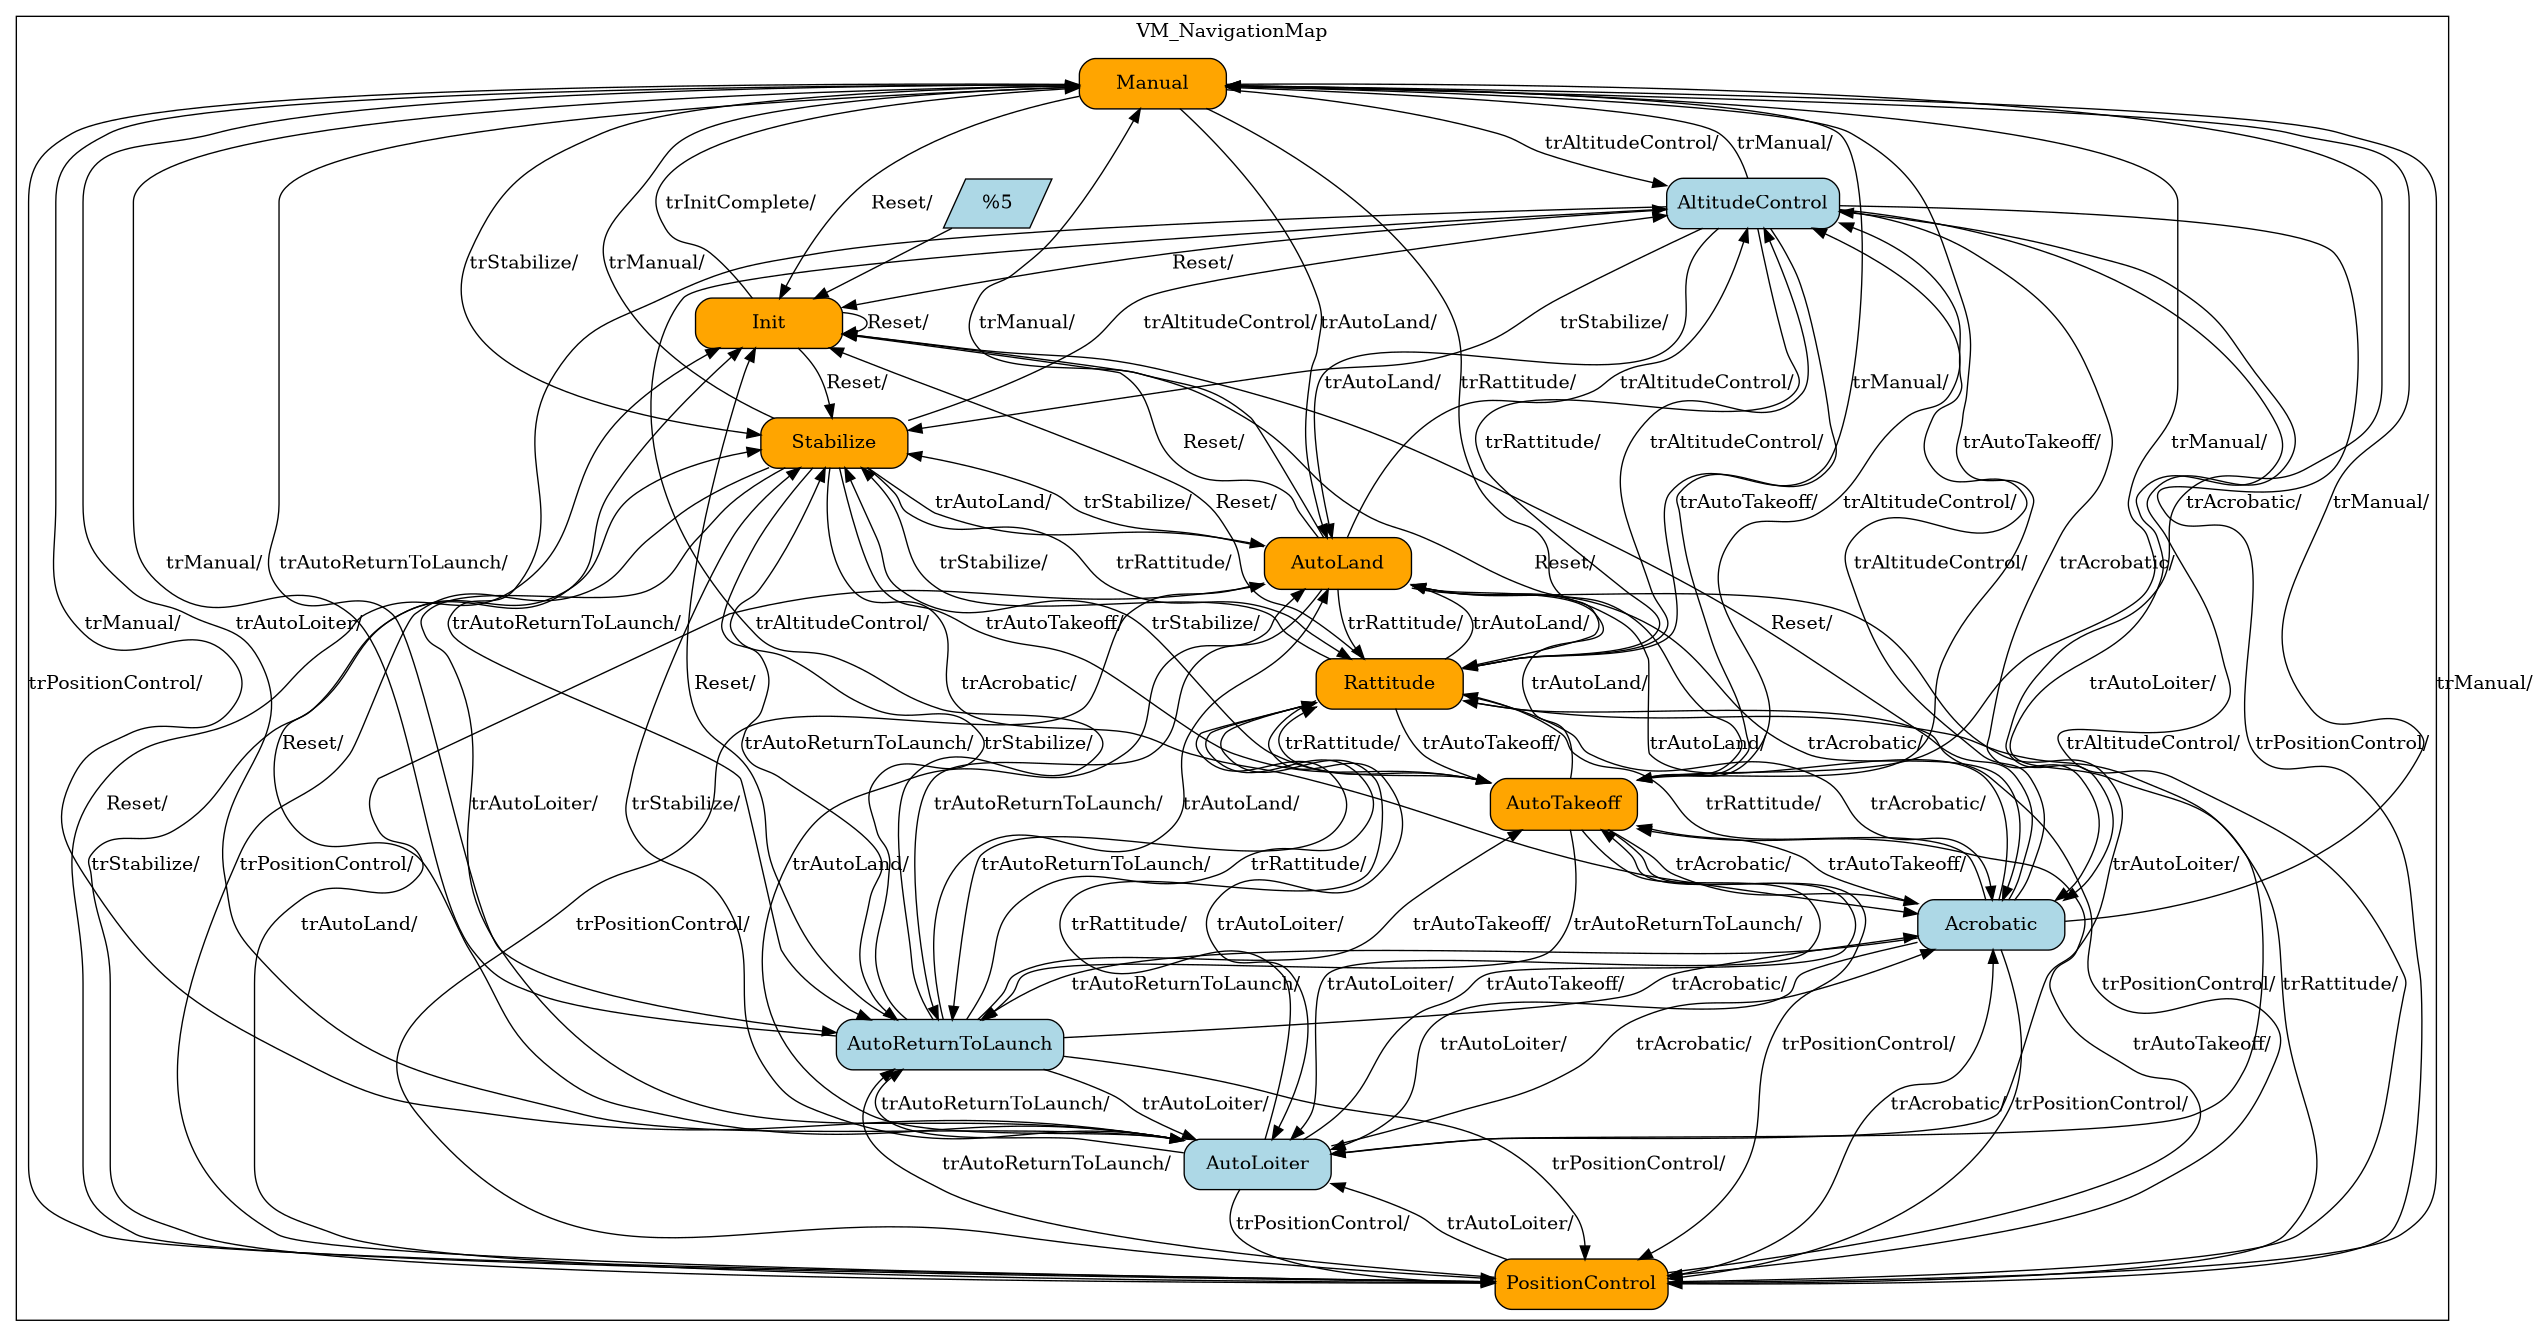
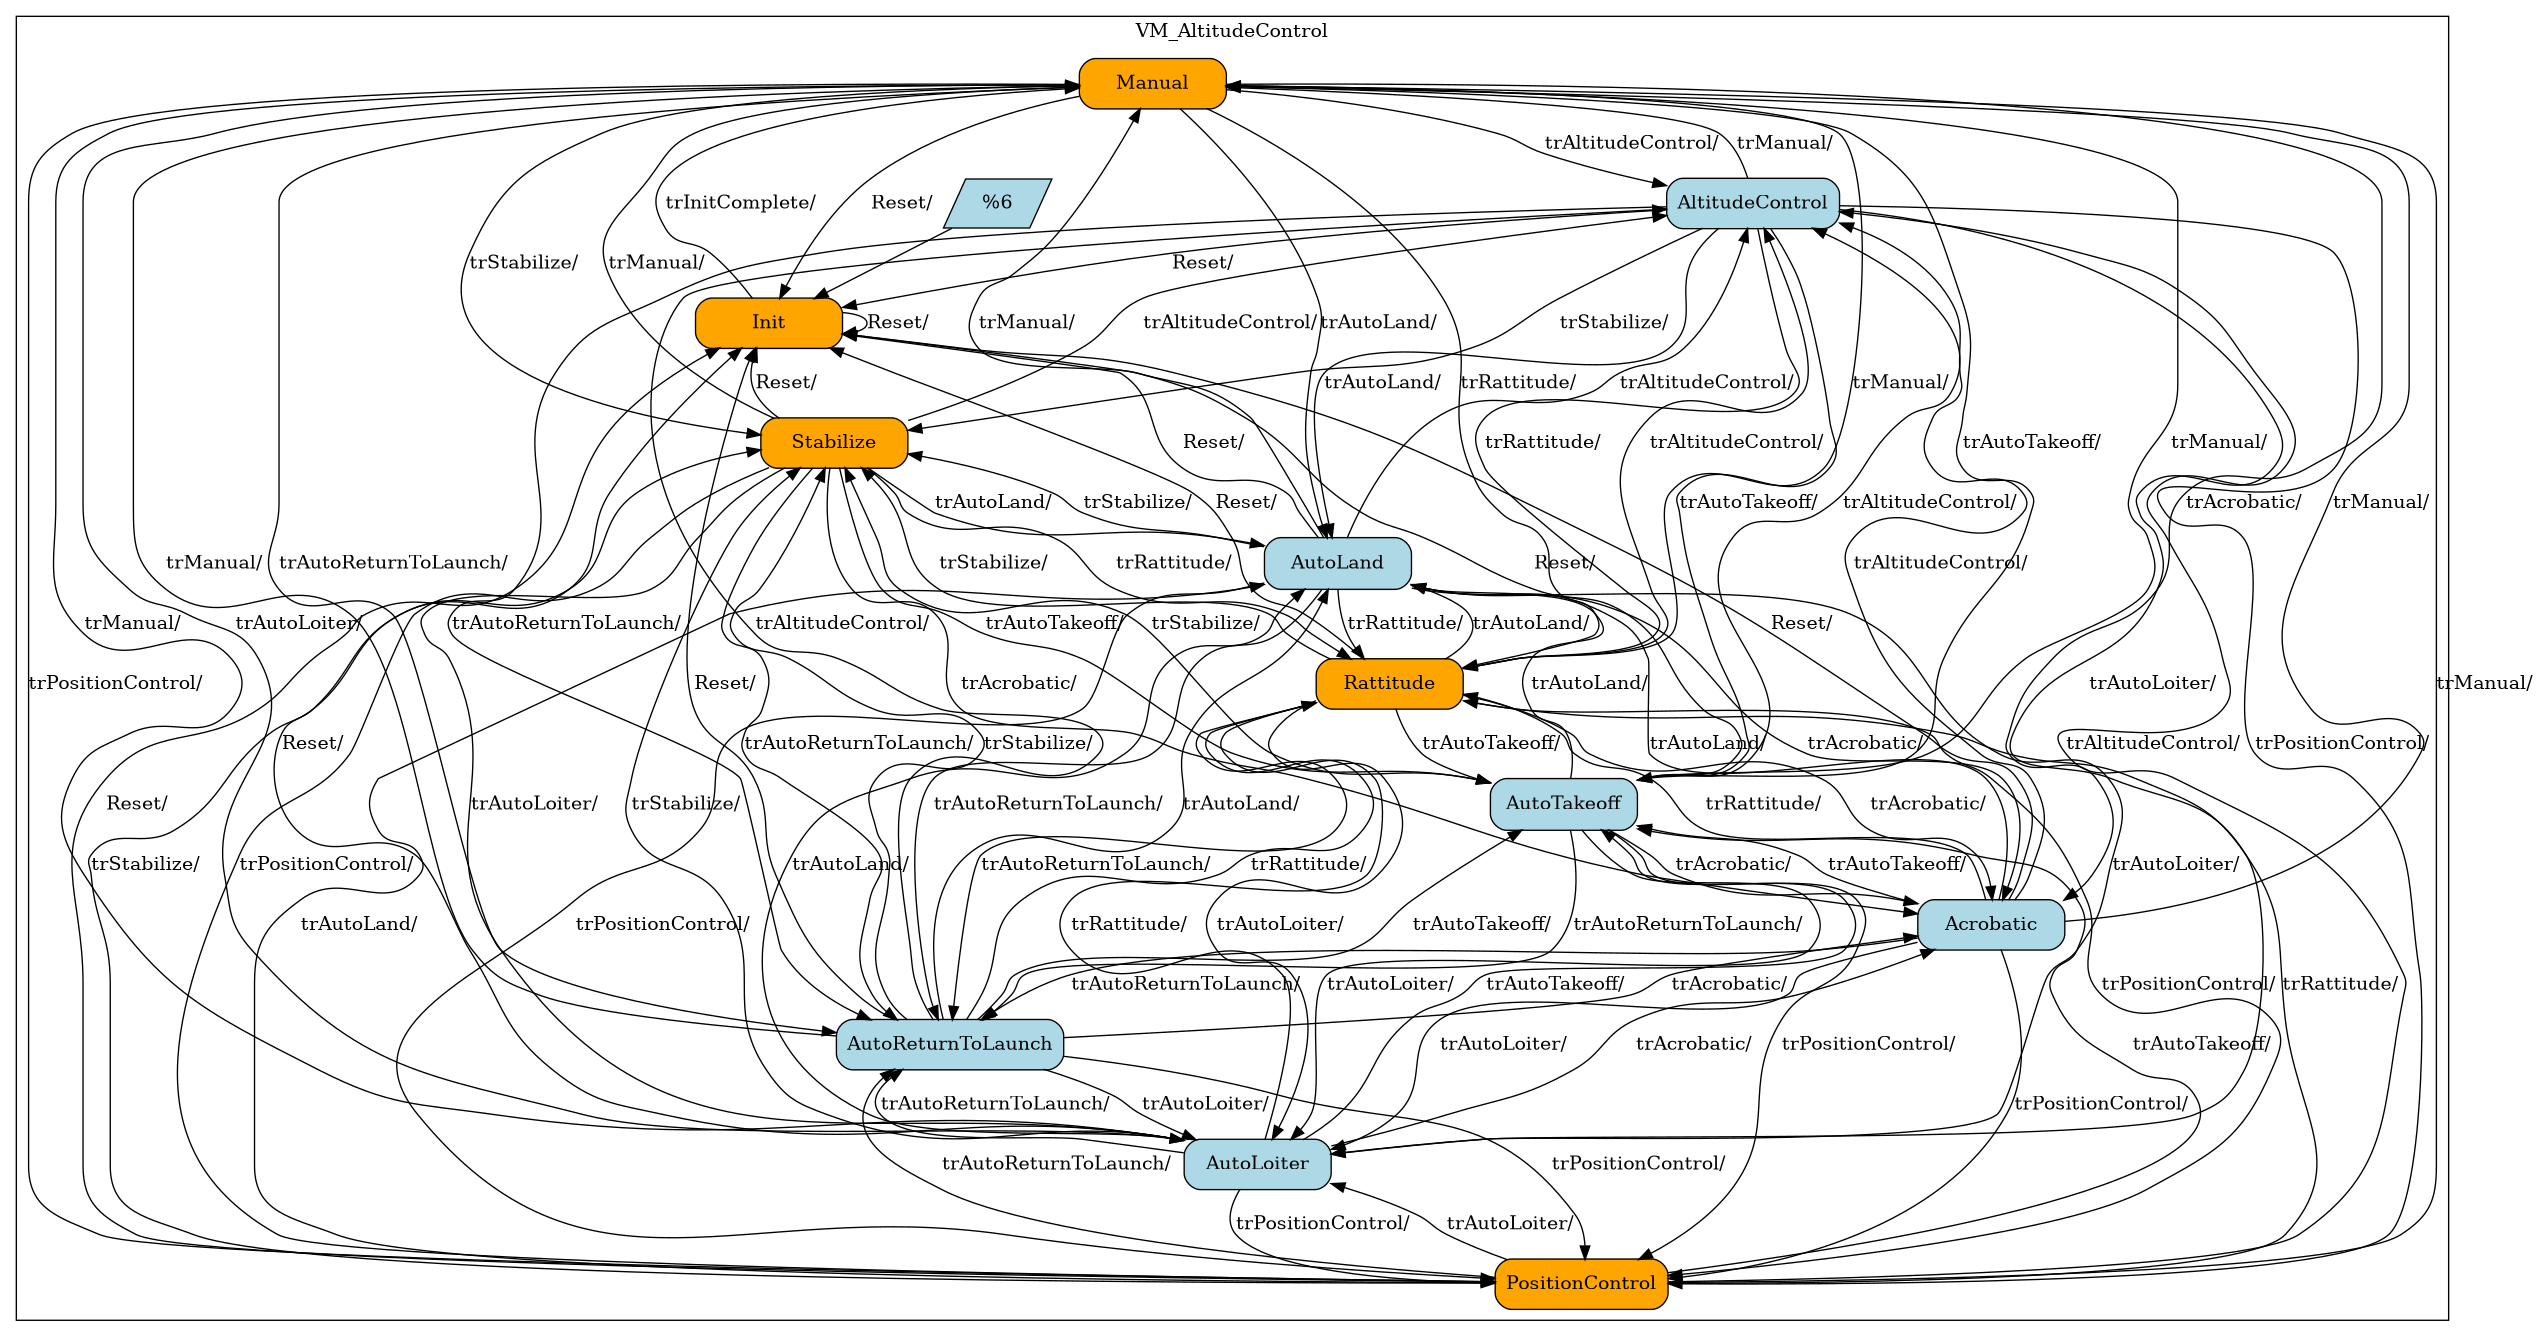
cluster "VM_NavigationMap": label "VM_NavigationMap" -> "VM_AltitudeControl"
node "%5": label "%5" -> "%6"
edge "Init" -> "Stabilize": reversed
edge "AltitudeControl" -> "Acrobatic": removed, label "trAcrobatic/"
node "AutoLand": fillcolor orange -> lightblue
edge "AutoTakeoff" -> "Rattitude": removed, label "trRattitude/"
node "AutoTakeoff": fillcolor orange -> lightblue
edge "PositionControl" -> "Acrobatic": removed, label "trAcrobatic/"
